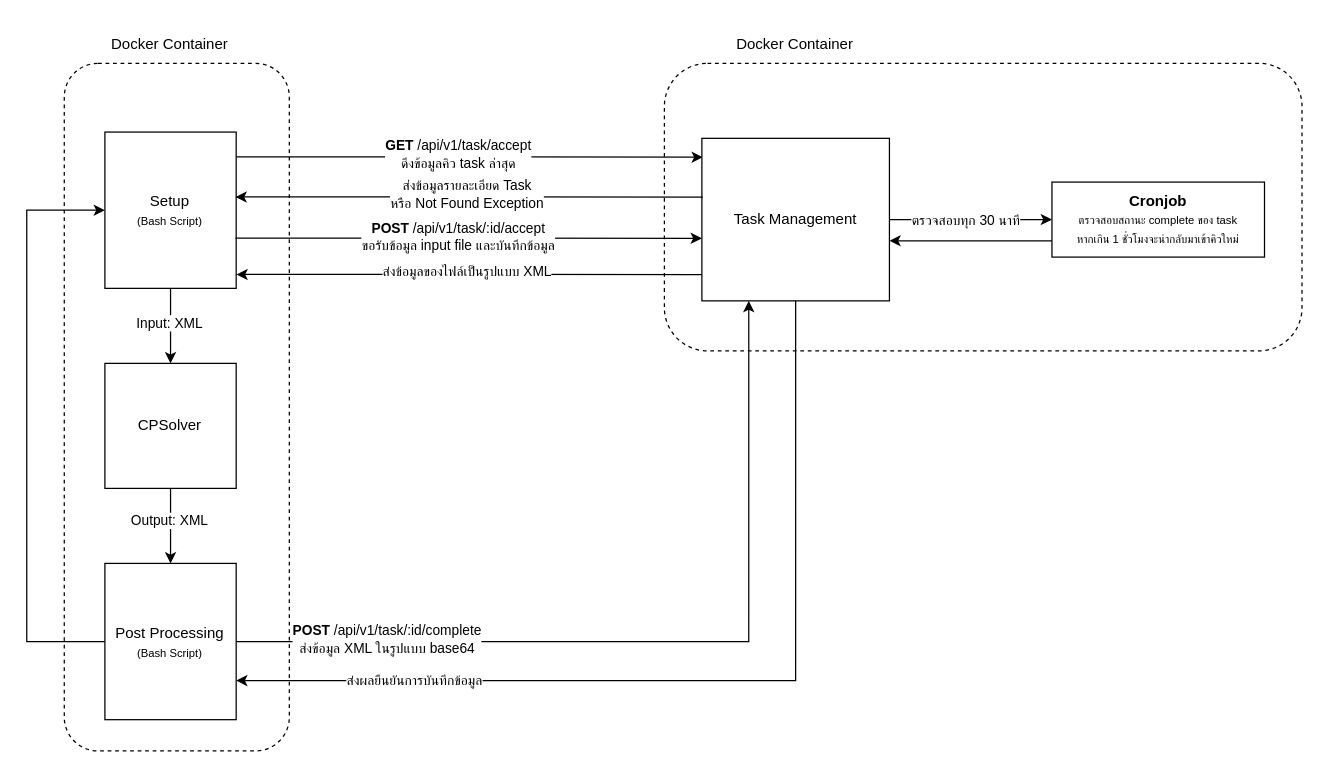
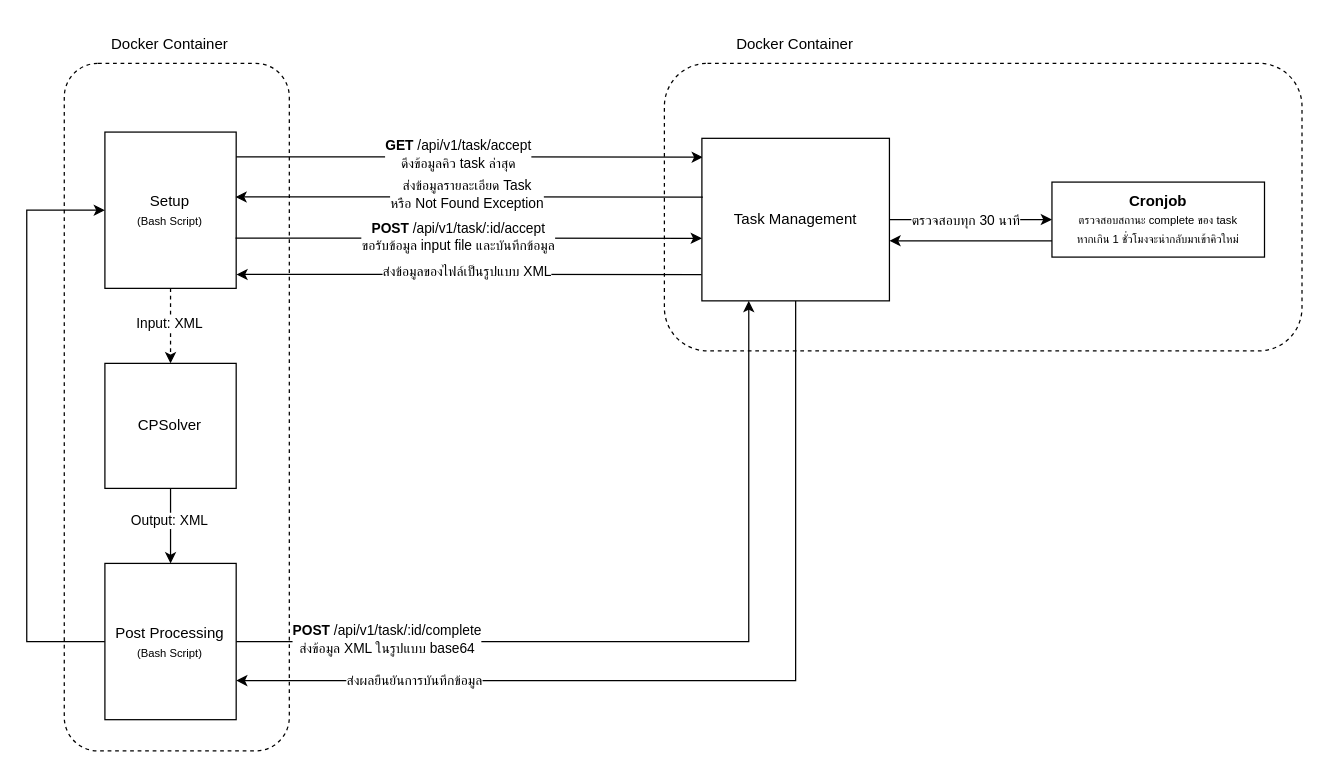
edge "Setup (Bash Script)" -> "CPSolver": style solid -> dashed
